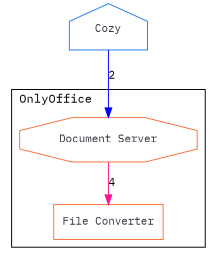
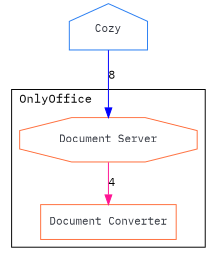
edge "Cozy" -> "Document Server": label "2" -> "8"
node "File Converter": label "File Converter" -> "Document Converter"
